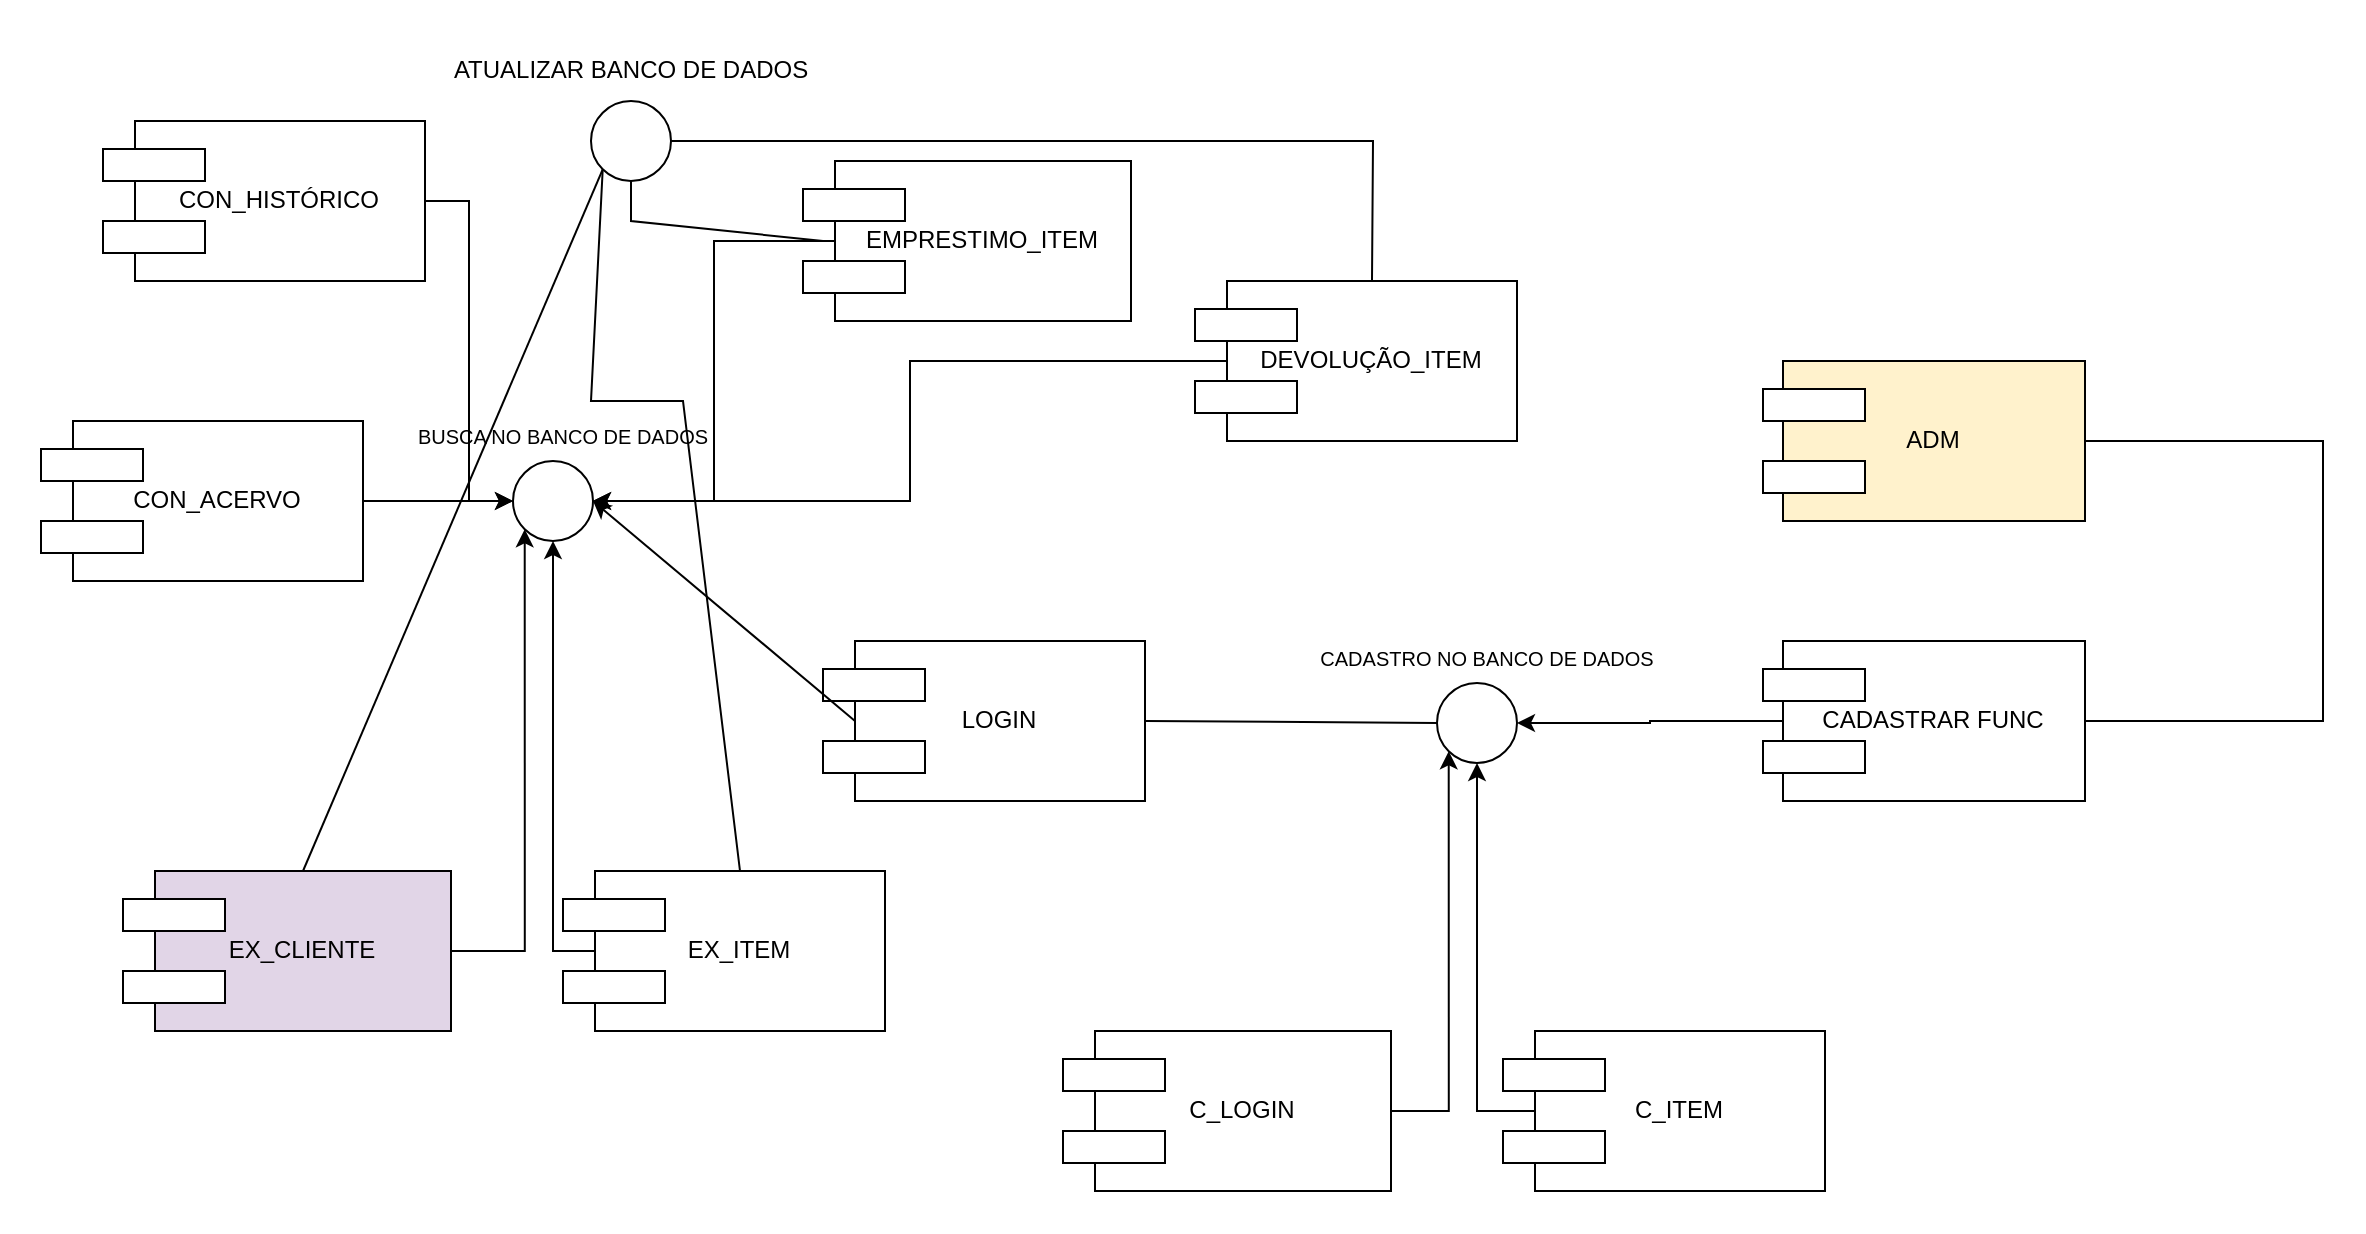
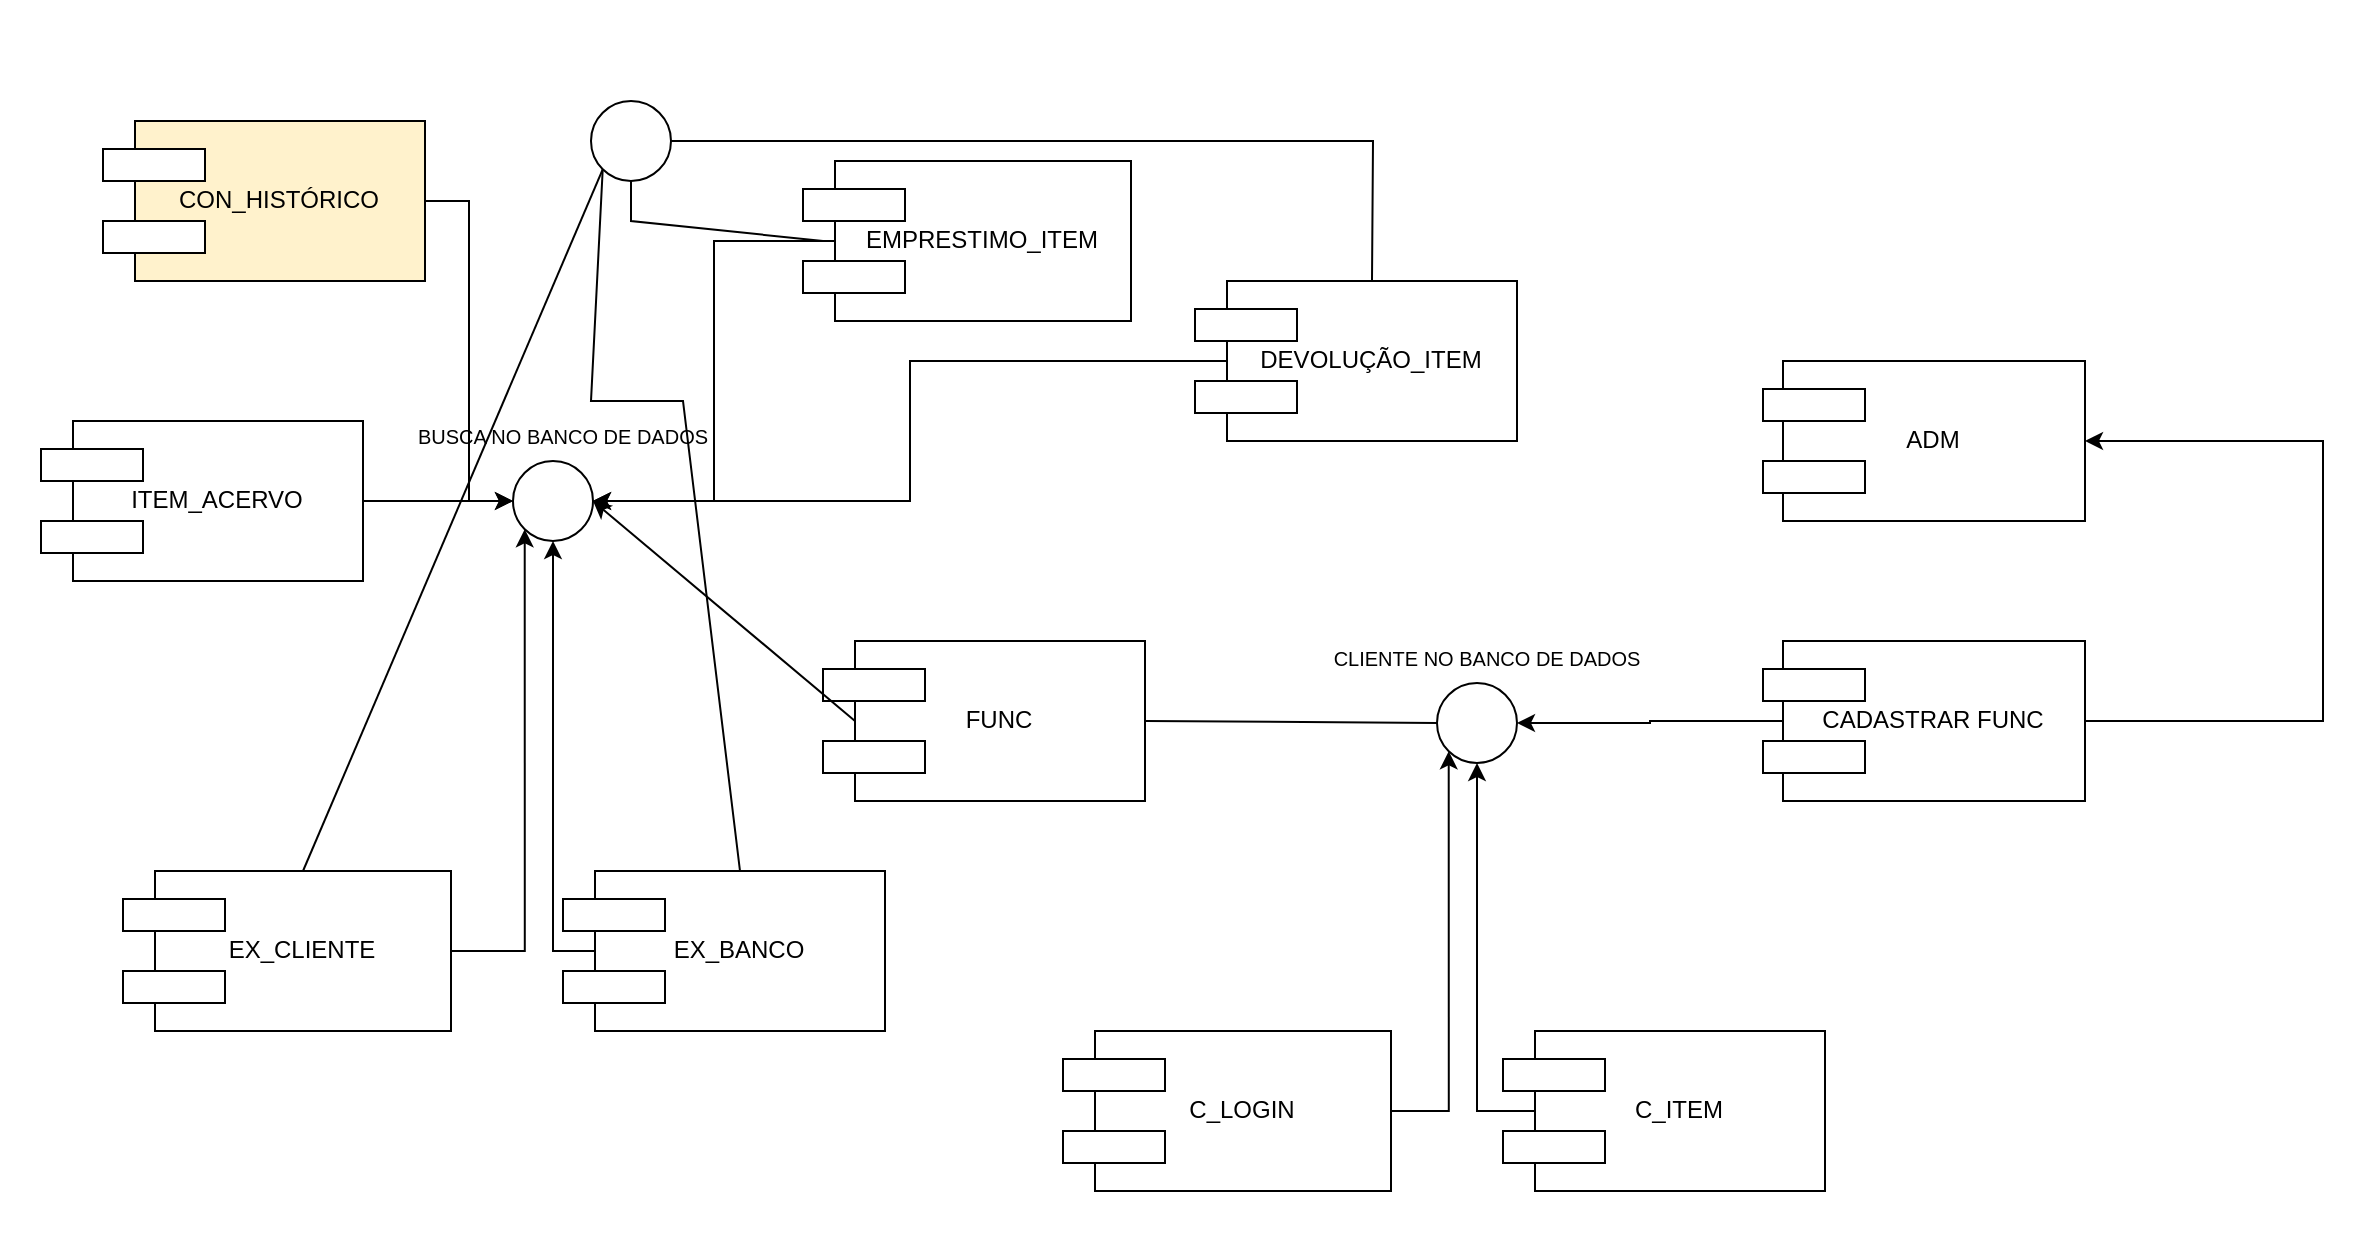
node "ATUALIZAR BANCO DE DADOS": removed
node "CON_HISTÓRICO": fillcolor #ffffff -> #fff2cc
node "ADM": fillcolor #fff2cc -> #ffffff
edge "ADM" -- "CADASTRAR FUNC": arrowhead none -> classic
node "CON_ACERVO": label "CON_ACERVO" -> "ITEM_ACERVO"
node "CADASTRO NO BANCO DE DADOS": label "CADASTRO NO BANCO DE DADOS" -> "CLIENTE NO BANCO DE DADOS"
node "LOGIN": label "LOGIN" -> "FUNC"
node "EX_CLIENTE": fillcolor #e1d5e7 -> #ffffff
node "EX_ITEM": label "EX_ITEM" -> "EX_BANCO"
